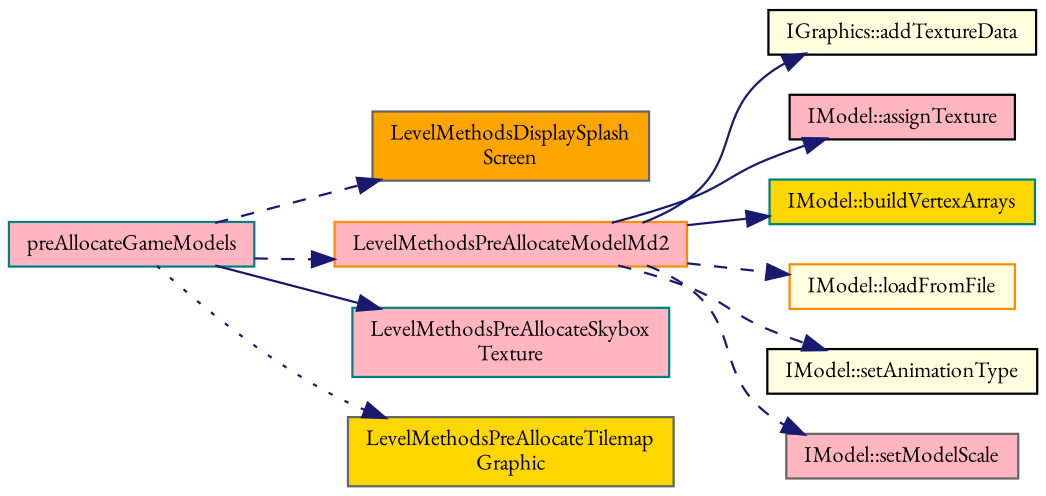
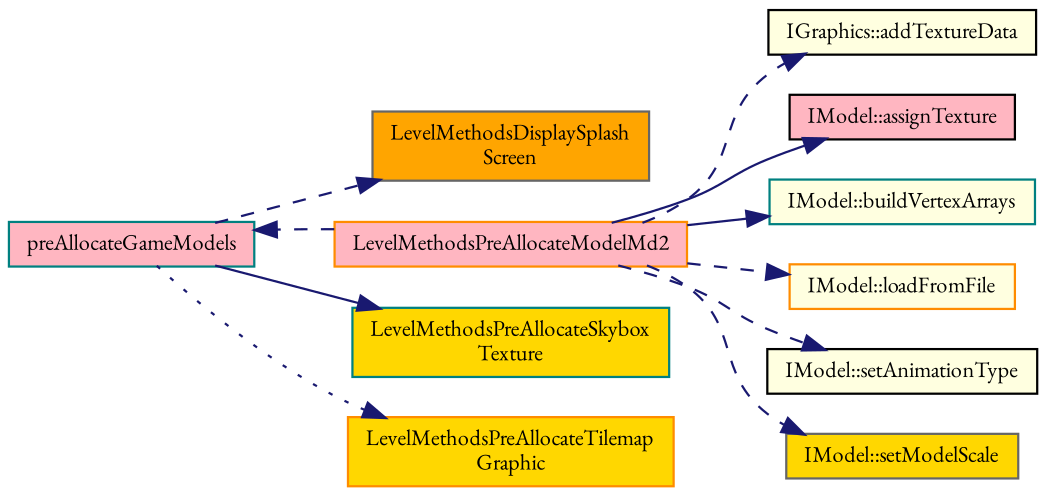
edge "LevelMethodsPreAllocateModelMd2" -> "IGraphics::addTextureData": style solid -> dashed
node "IModel::buildVertexArrays": fillcolor gold -> lightyellow
edge "preAllocateGameModels" -> "LevelMethodsPreAllocateModelMd2": reversed
node "LevelMethodsPreAllocateSkybox Texture": fillcolor lightpink -> gold
node "LevelMethodsPreAllocateTilemap Graphic": color gray40 -> darkorange
node "IModel::setModelScale": fillcolor lightpink -> gold
